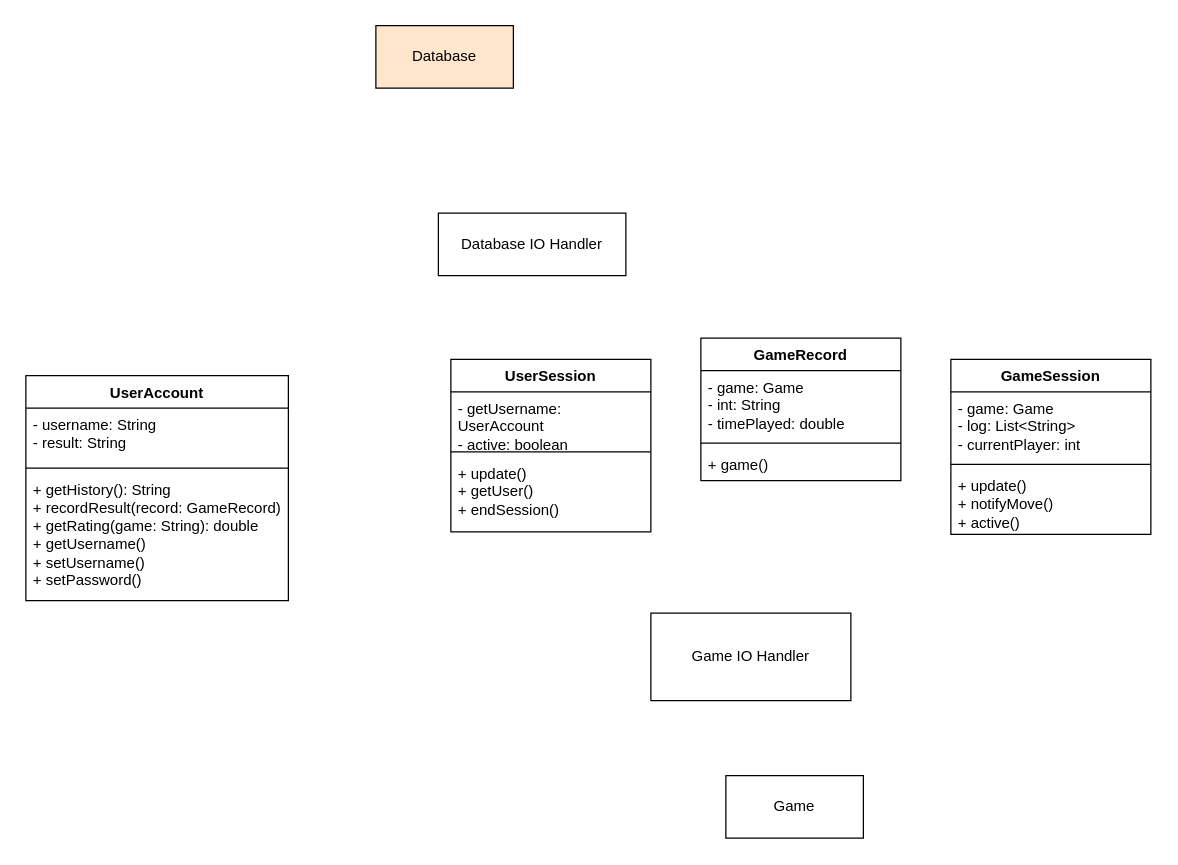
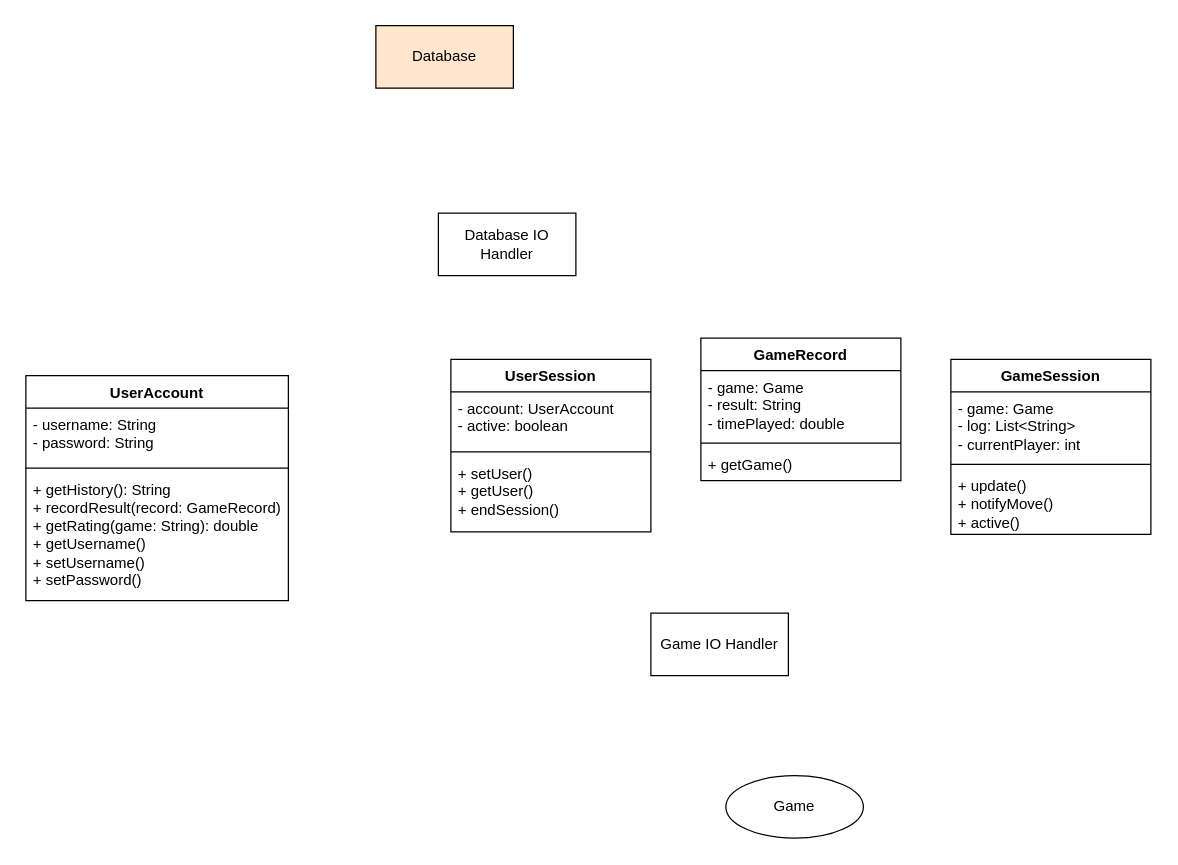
node "Database IO Handler": size 188x63 -> 138x63
node "- game: Game - int: String - timePlayed: double": label "- game: Game - int: String - timePlayed: double" -> "- game: Game - result: String - timePlayed: double"
node "- getUsername: UserAccount - active: boolean": label "- getUsername: UserAccount - active: boolean" -> "- account: UserAccount - active: boolean"
node "- username: String - result: String": label "- username: String - result: String" -> "- username: String - password: String"
node "+ game()": label "+ game()" -> "+ getGame()"
node "+ update() + getUser() + endSession()": label "+ update() + getUser() + endSession()" -> "+ setUser() + getUser() + endSession()"
node "Game IO Handler": size 200x88 -> 138x63
node "Game": shape rectangle -> ellipse
